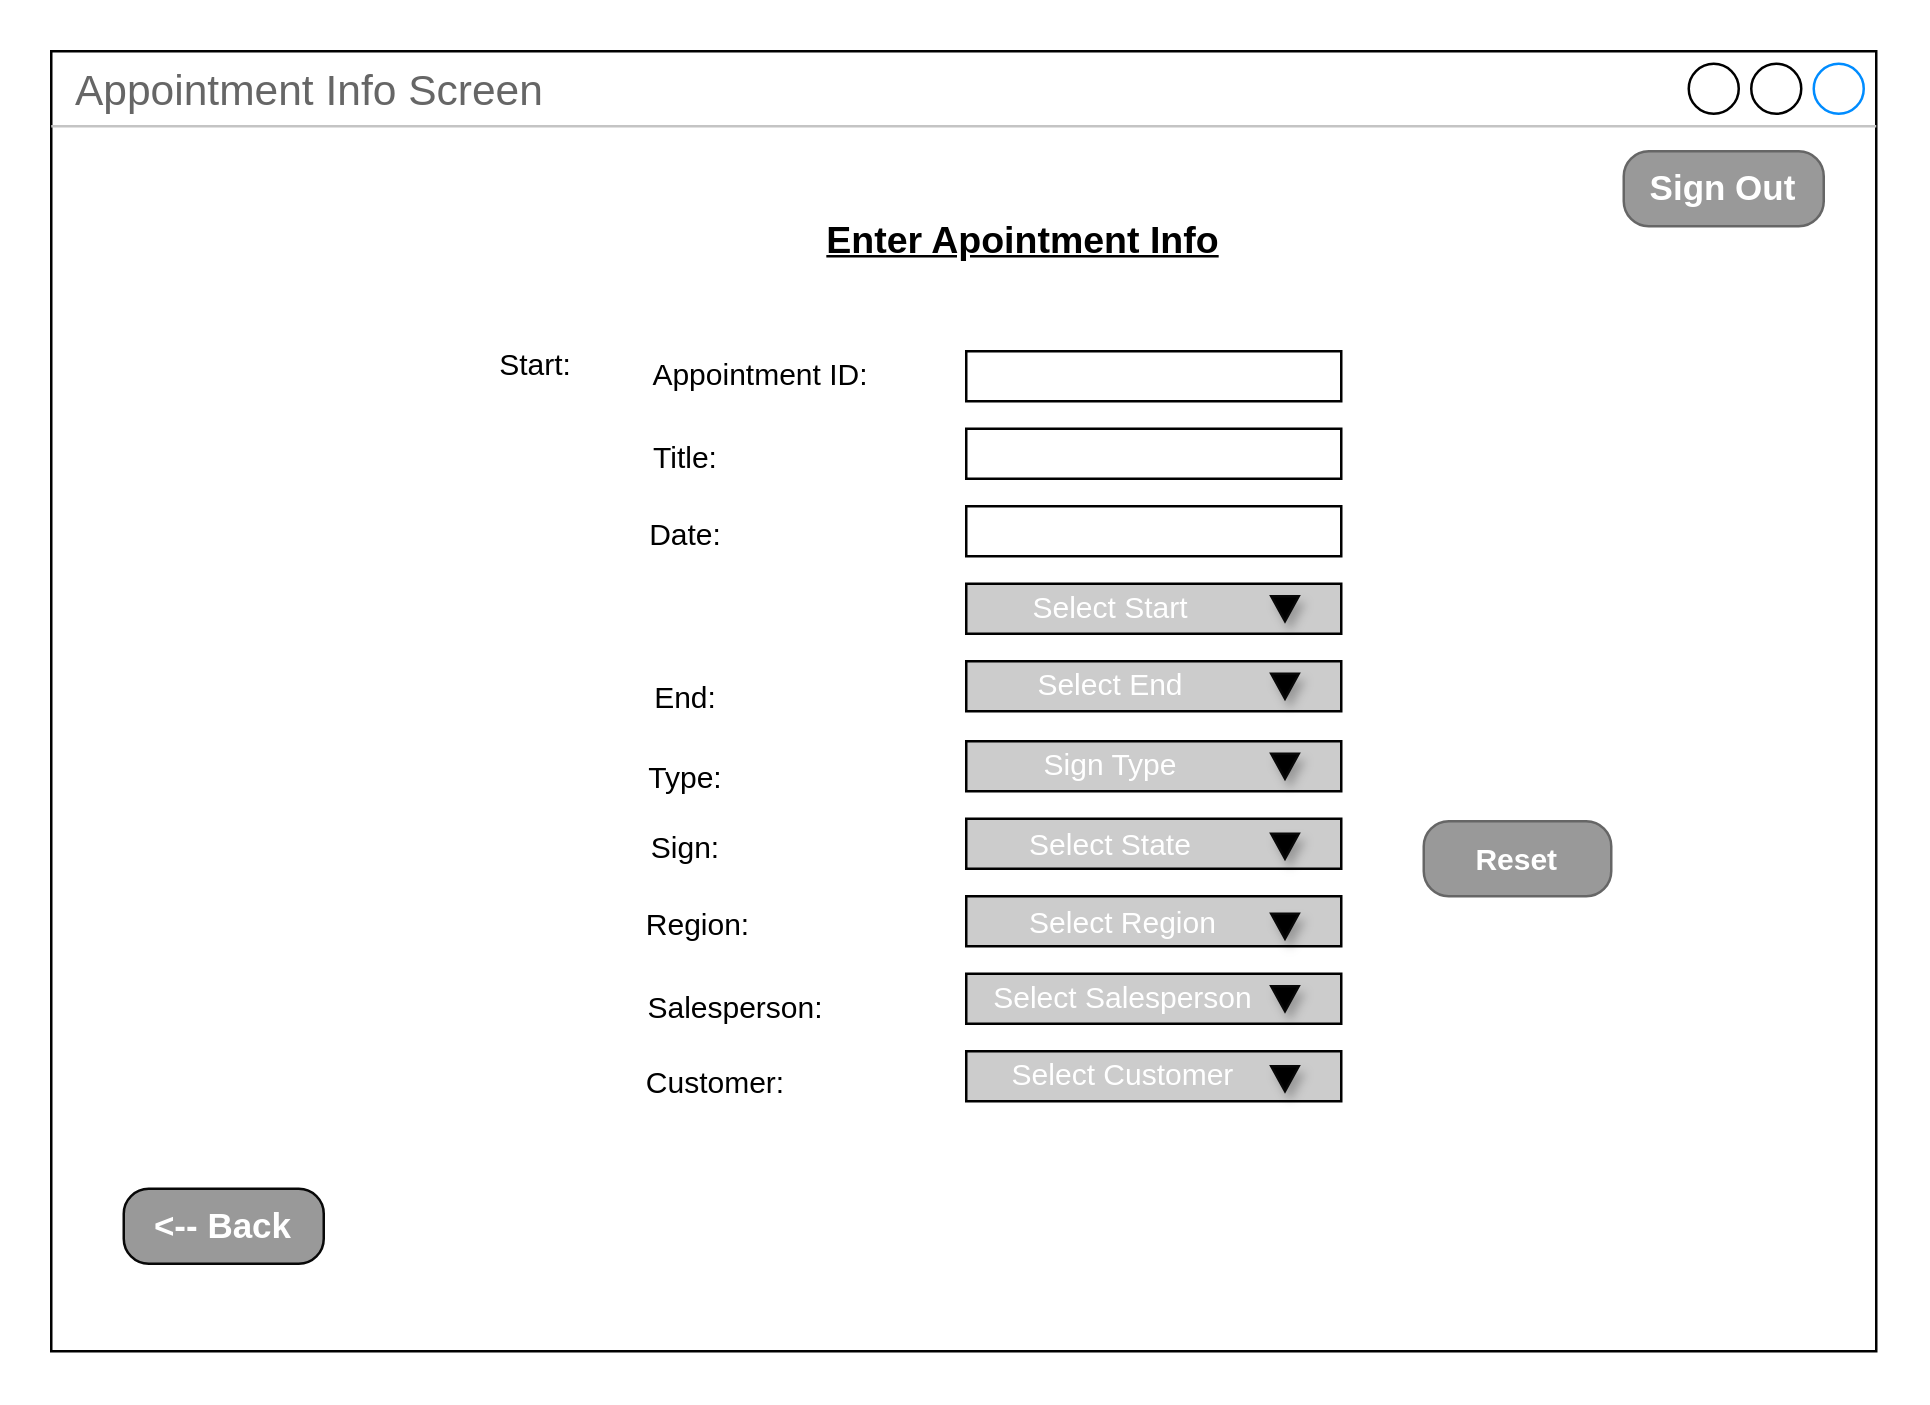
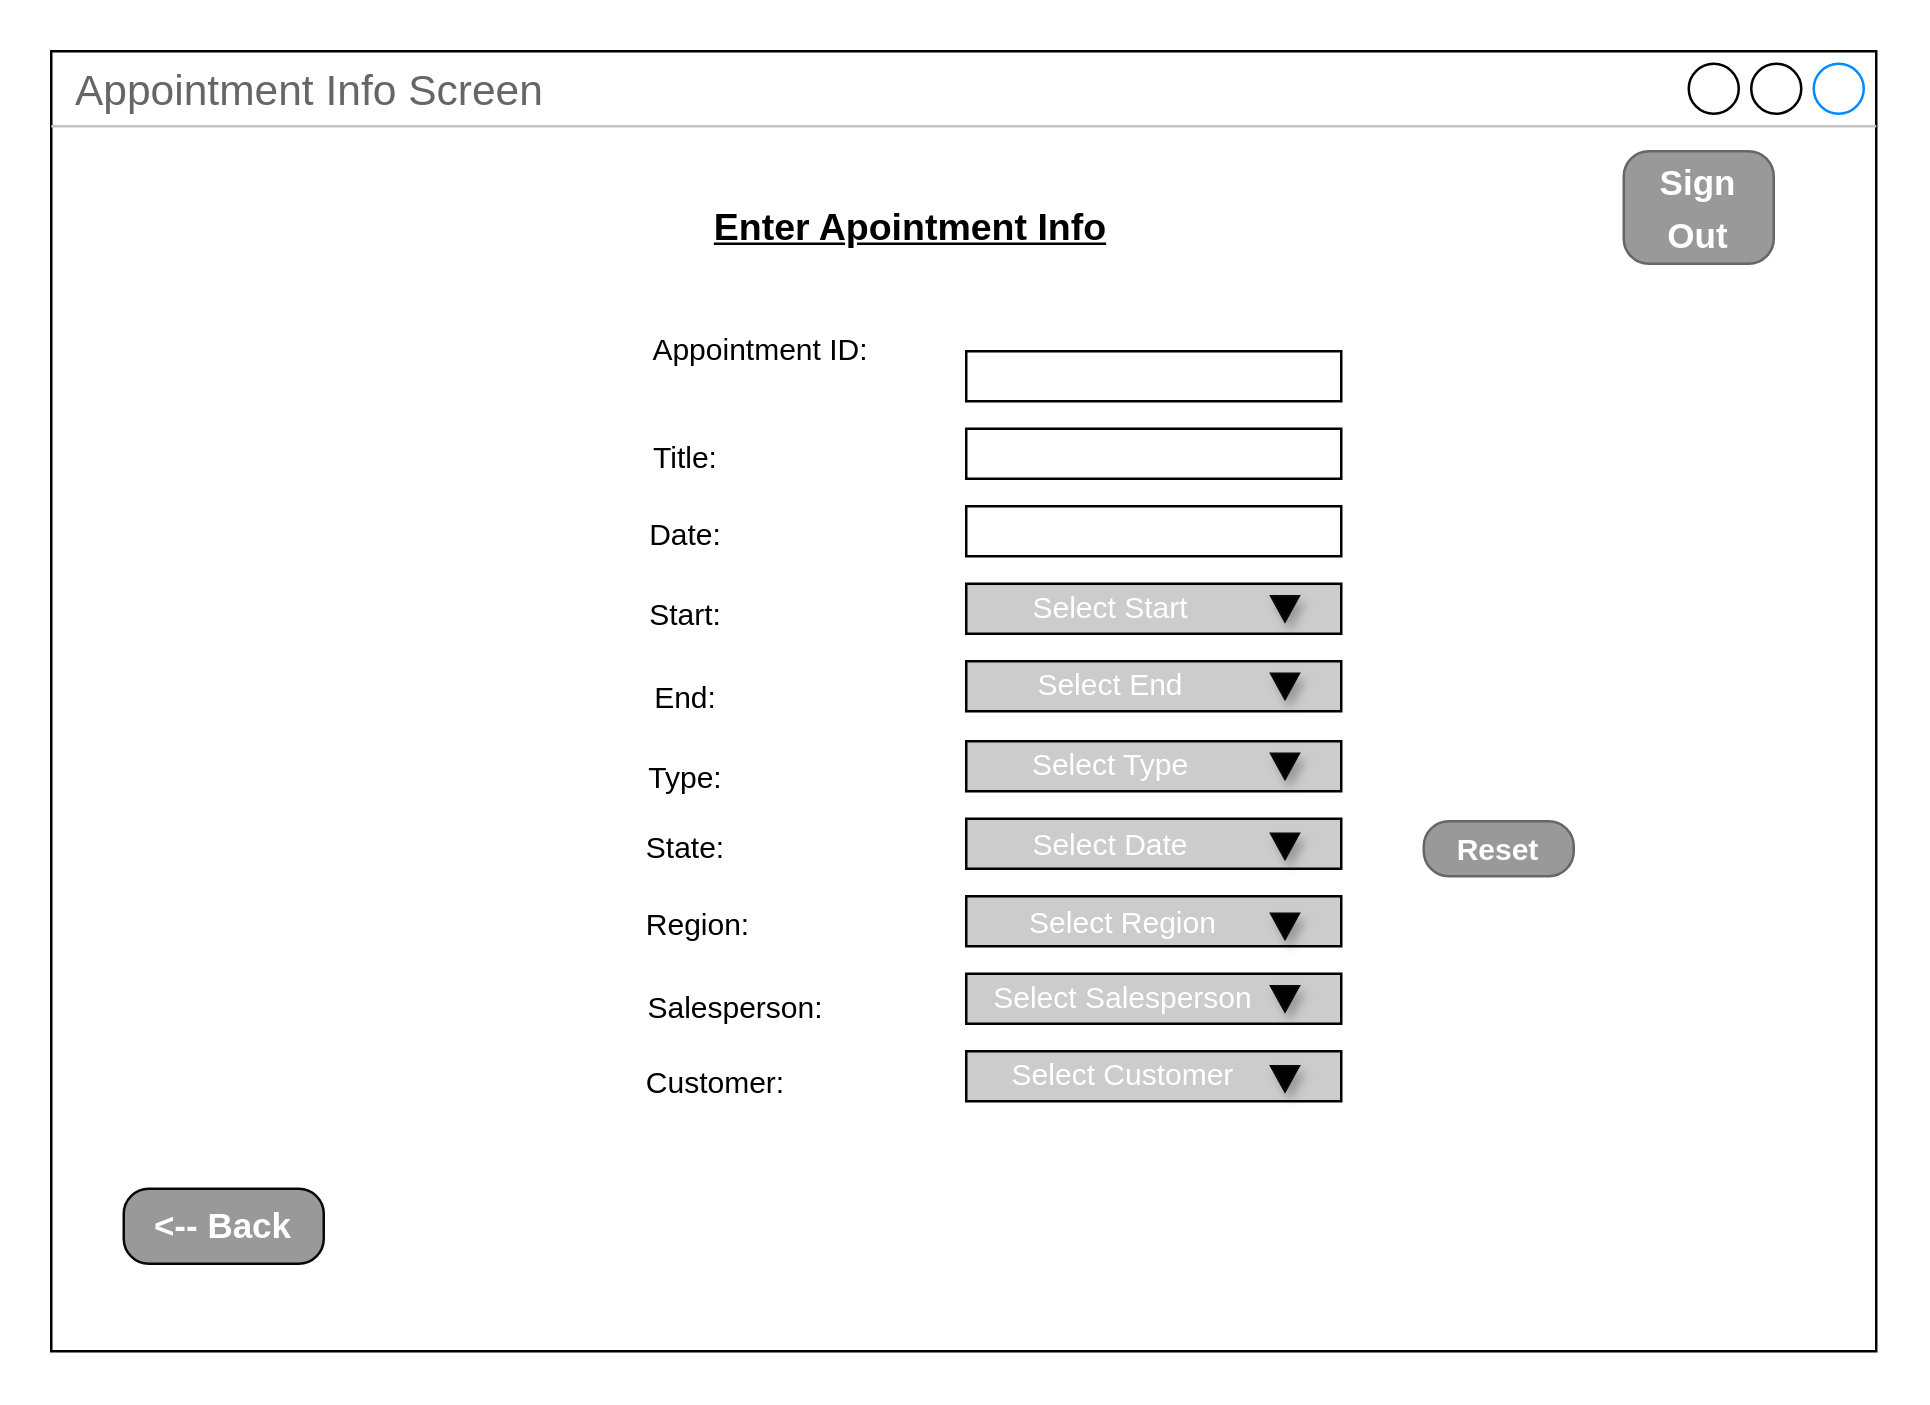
node "Sign Out": size 200x75 -> 150x113
node "Enter Apointment Info": moved (1024, 239) -> (911, 226)
node "Start:": moved (536, 366) -> (686, 616)
node "Appointment ID:": moved (761, 376) -> (761, 351)
node "Sign Type": label "Sign Type" -> "Select Type"
node "Select State": label "Select State" -> "Select Date"
node "Sign:": label "Sign:" -> "State:"
node "Reset": size 188x75 -> 150x55
